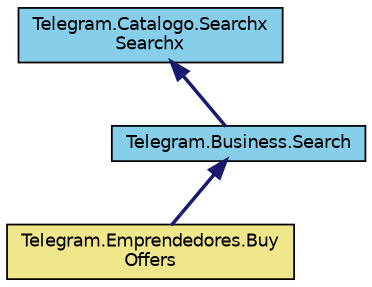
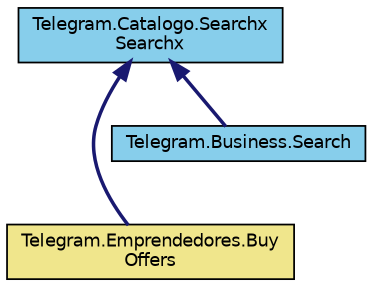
edge "Telegram.Emprendedores.Buy Offers" -> "Telegram.Business.Search": now "Telegram.Emprendedores.Buy Offers" -> "Telegram.Catalogo.Searchx Searchx"
